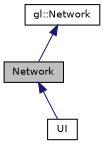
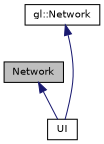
edge "Network" -> "gl::Network": now "UI" -> "gl::Network"
